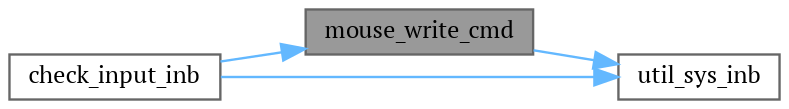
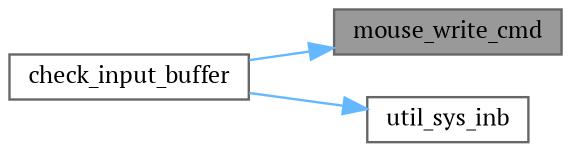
edge "mouse_write_cmd" -> "util_sys_inb": removed
node "check_input_inb": label "check_input_inb" -> "check_input_buffer"
